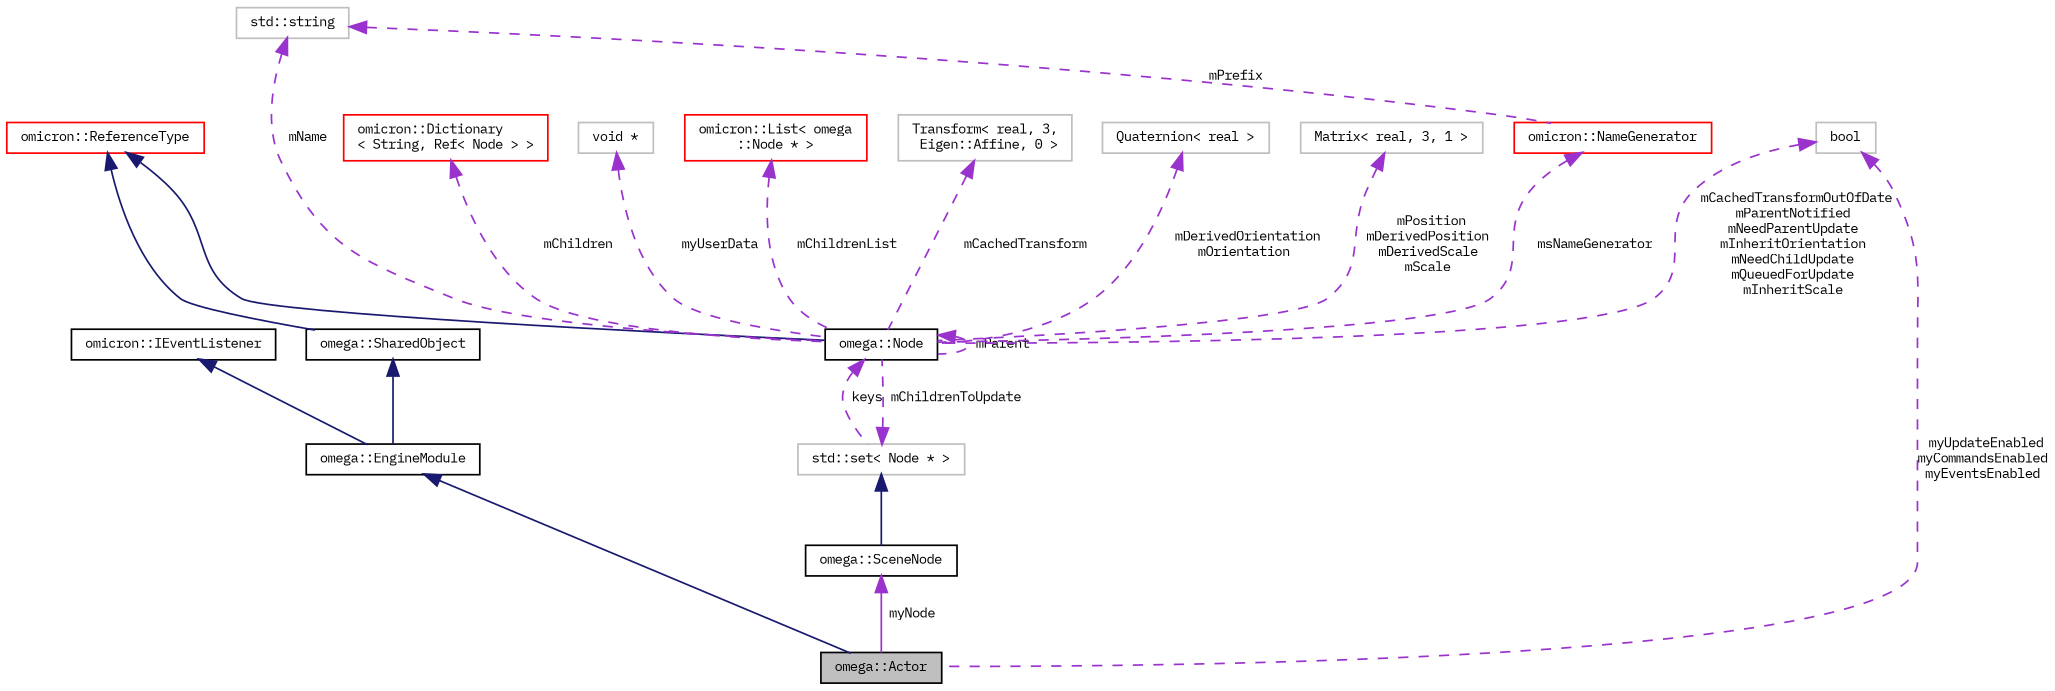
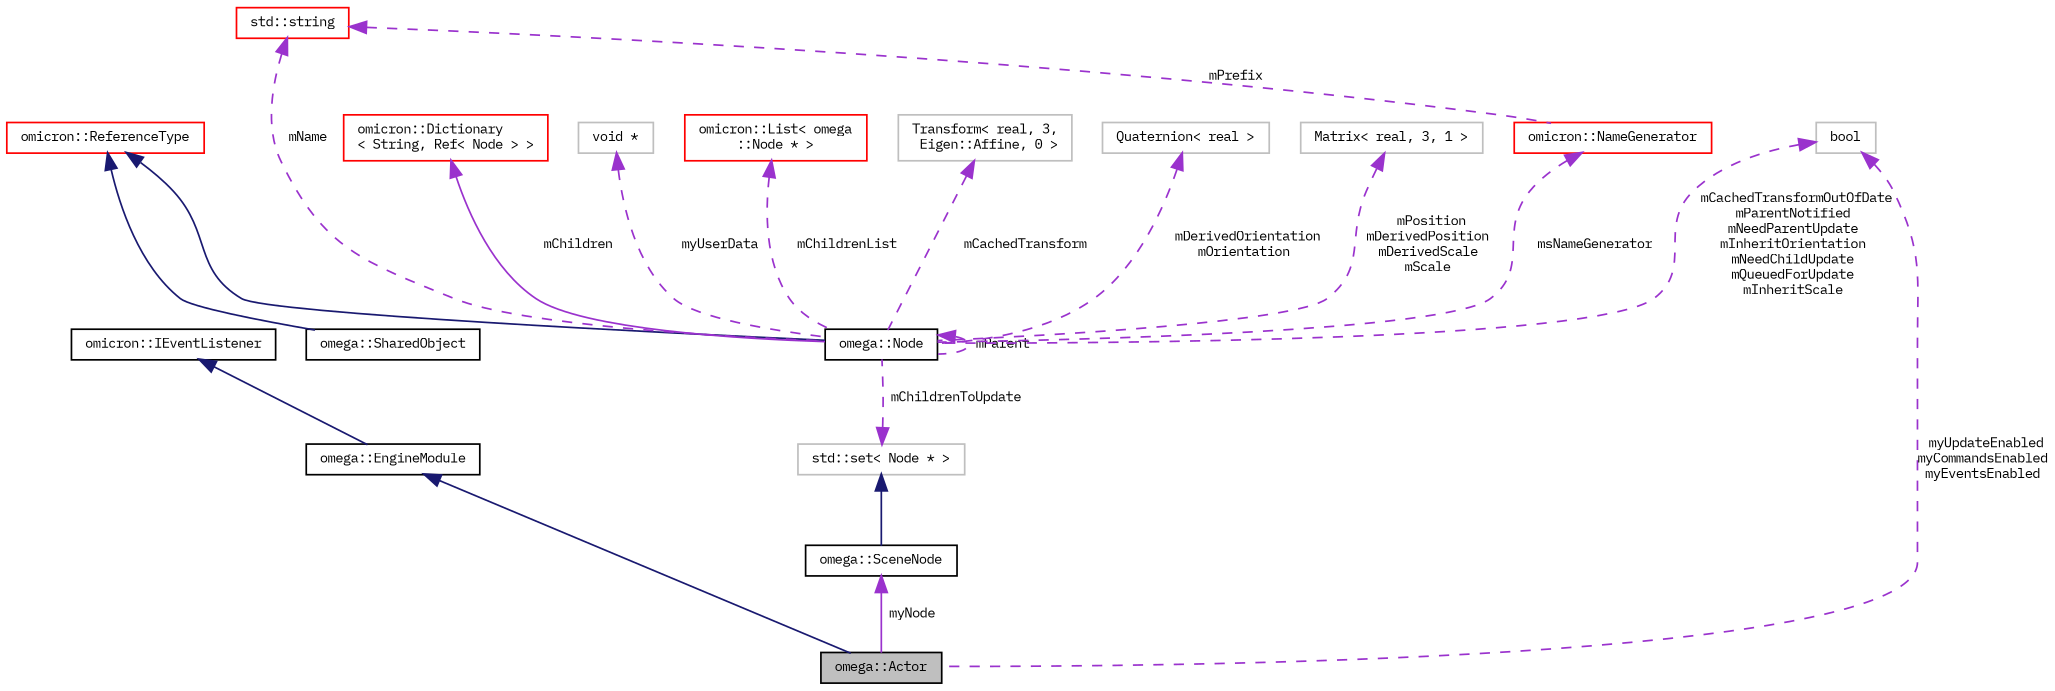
node "std::string": color grey75 -> red
edge "omega::Node" -> "omicron::Dictionary < String, Ref< Node > >": style dashed -> solid
edge "omega::EngineModule" -> "omega::SharedObject": removed
edge "std::set< Node * >" -> "omega::Node": removed, label "keys"
